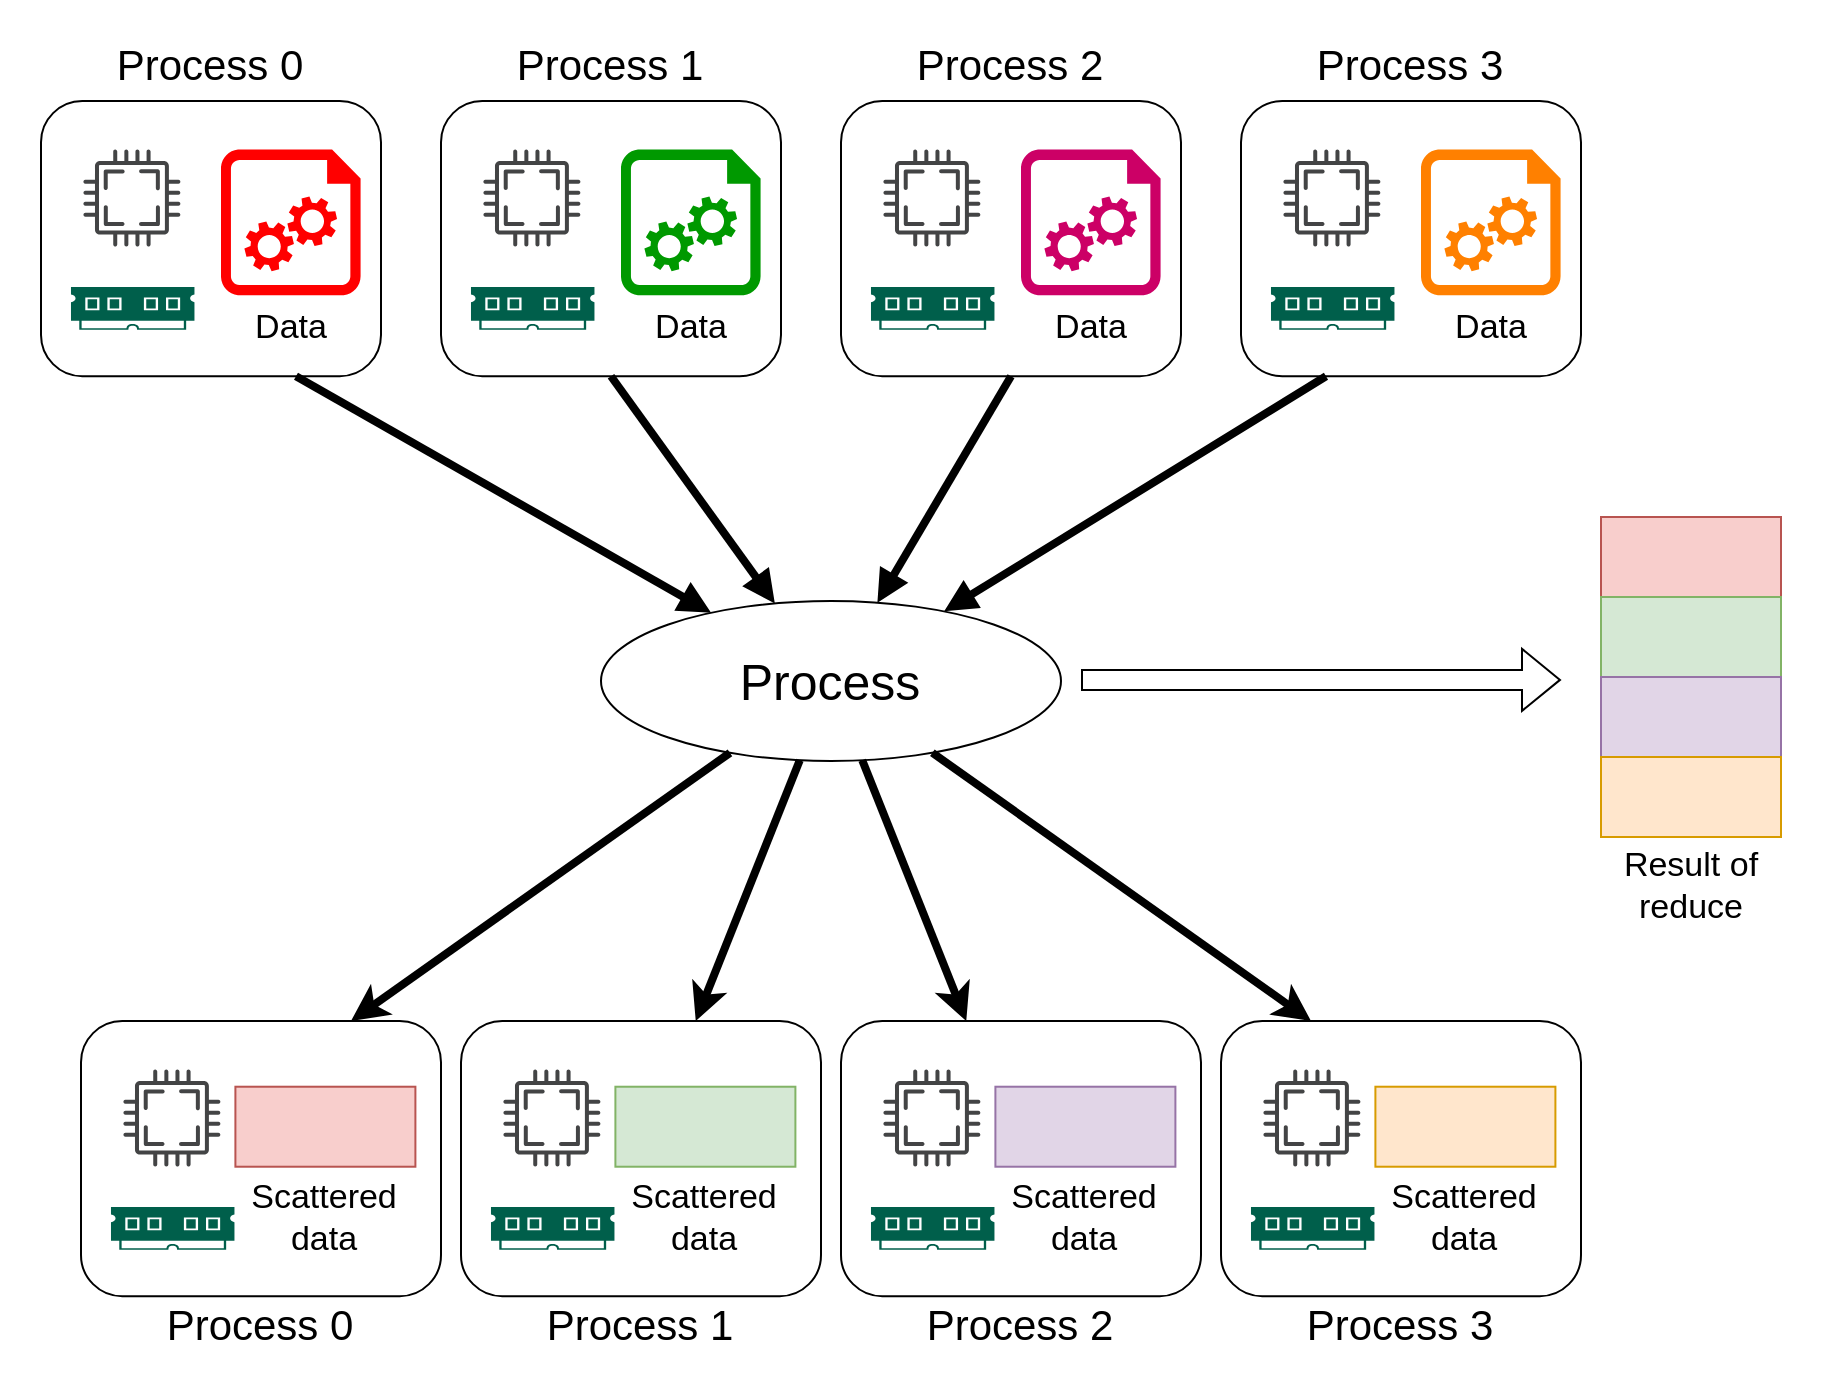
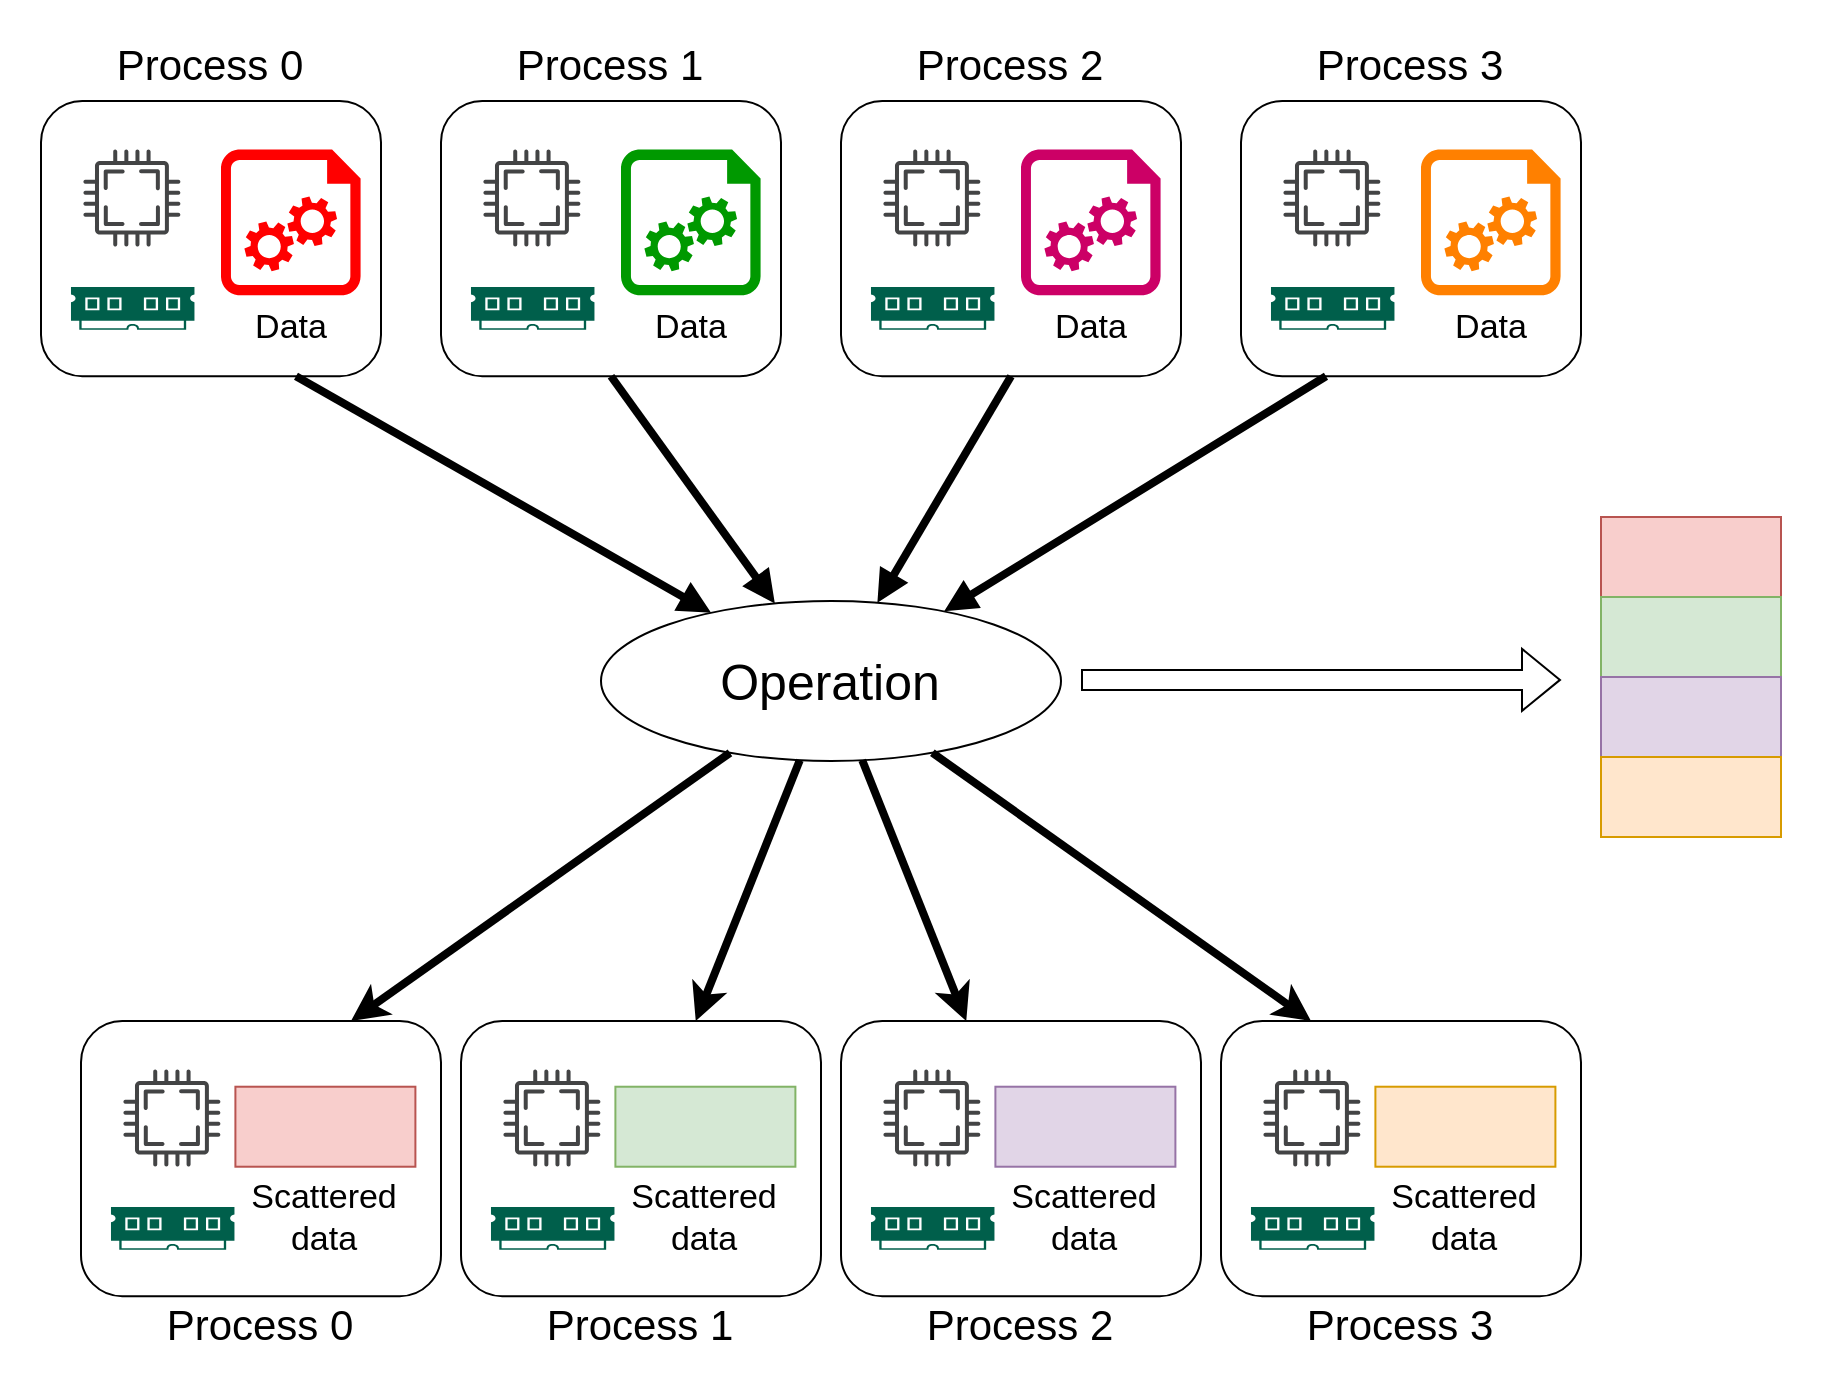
node "Process": label "Process" -> "Operation"
node "Result of reduce": removed
